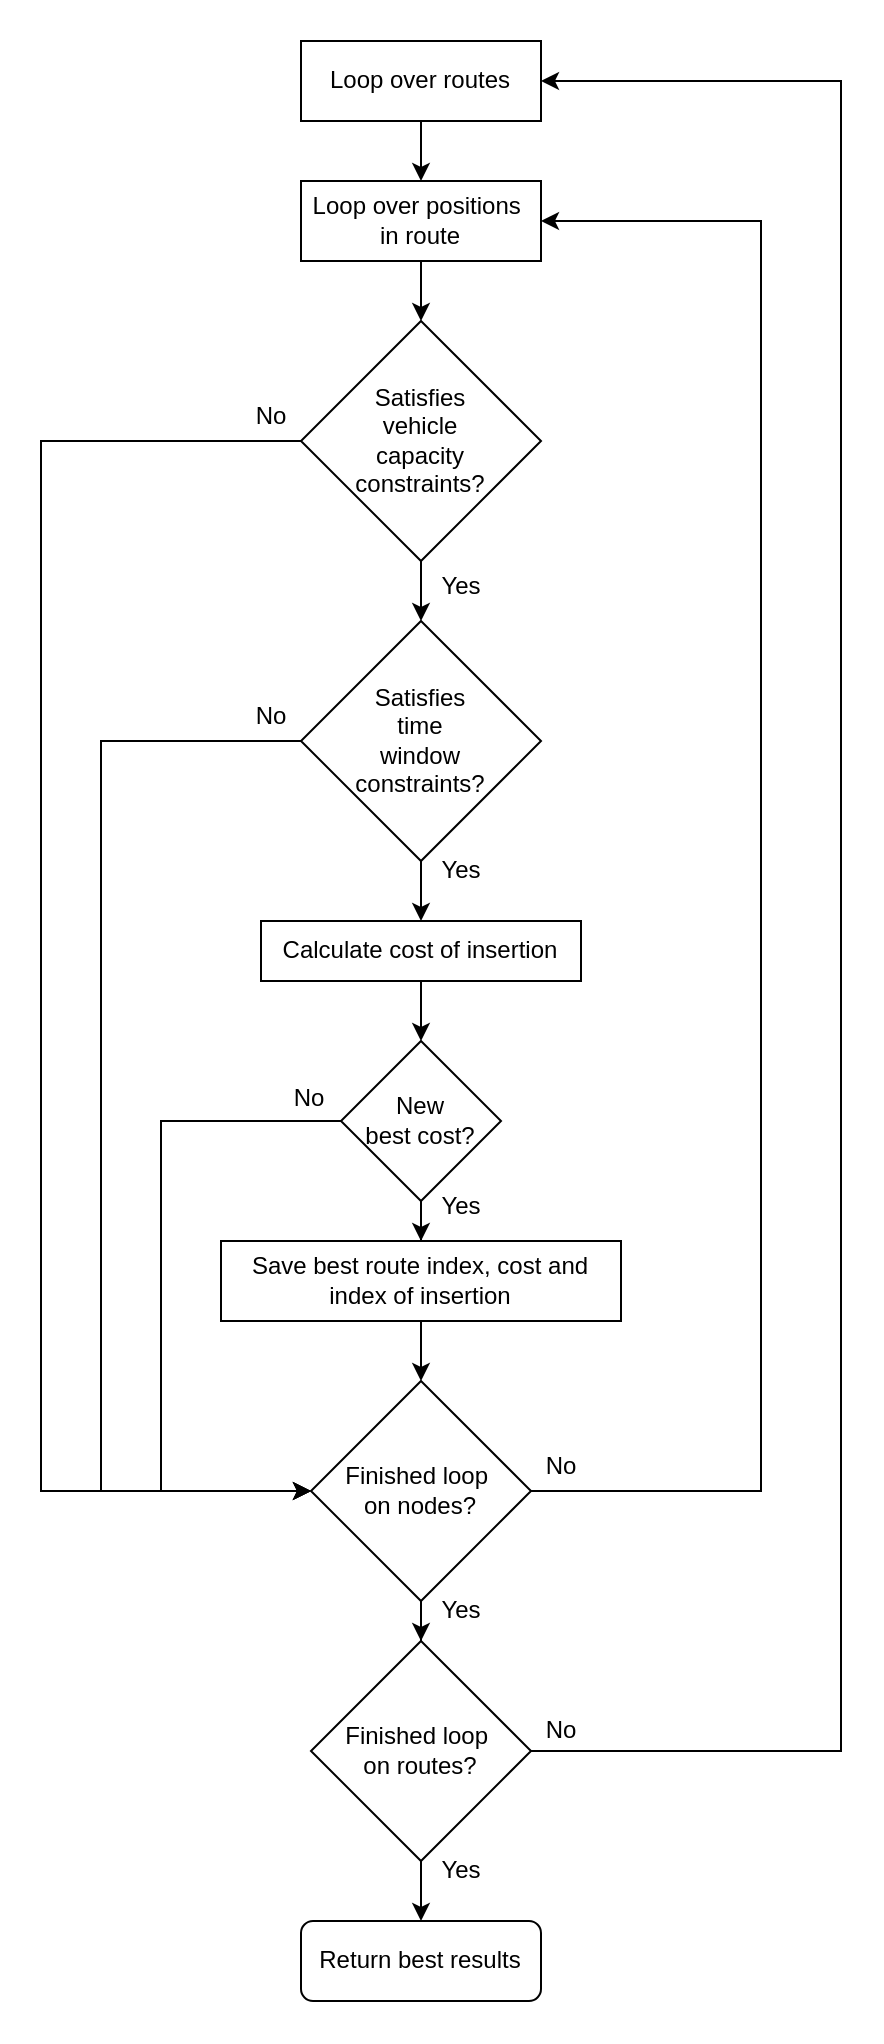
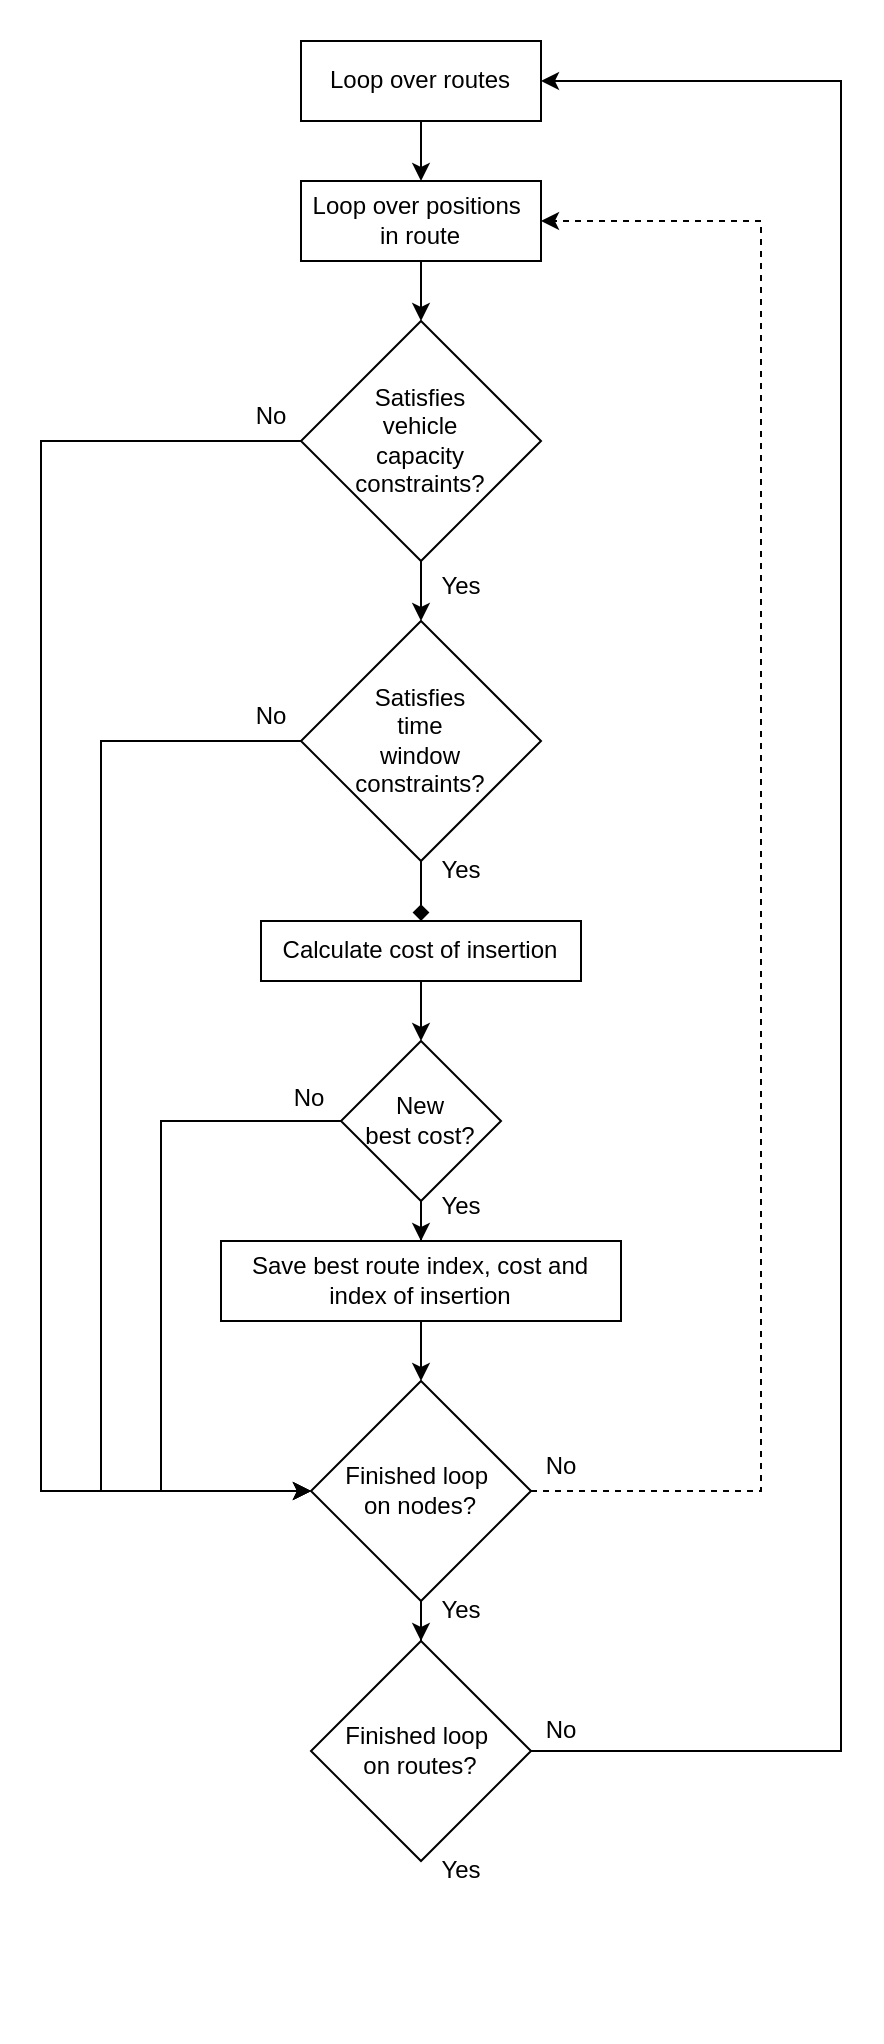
edge "Finished loop on nodes?" -> "Loop over positions in route": style solid -> dashed
edge "Satisfies time window constraints?" -> "Calculate cost of insertion": arrowhead classic -> diamond
edge "Finished loop on routes?" -> "Return best results": removed
node "Return best results": removed
